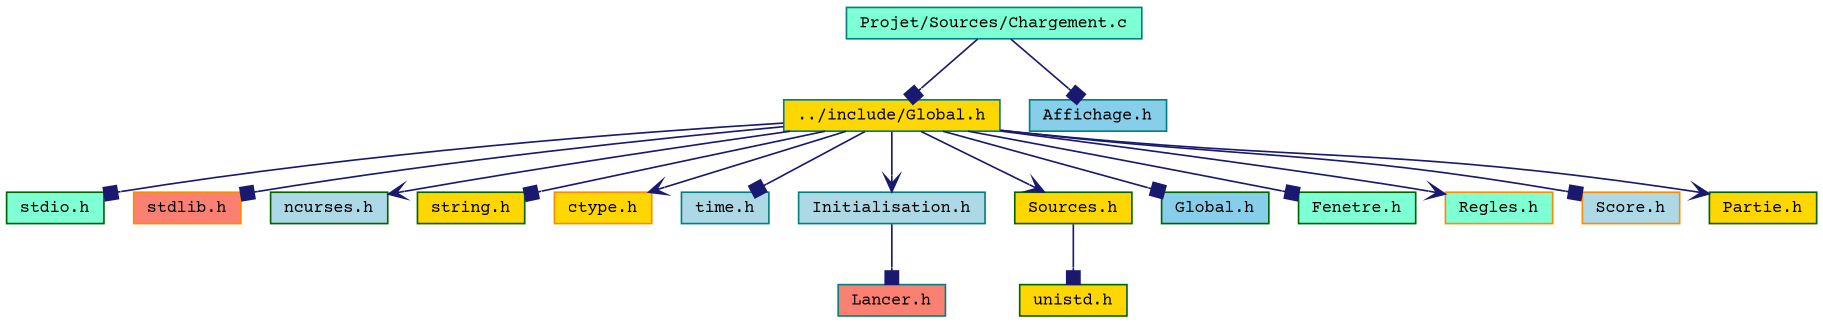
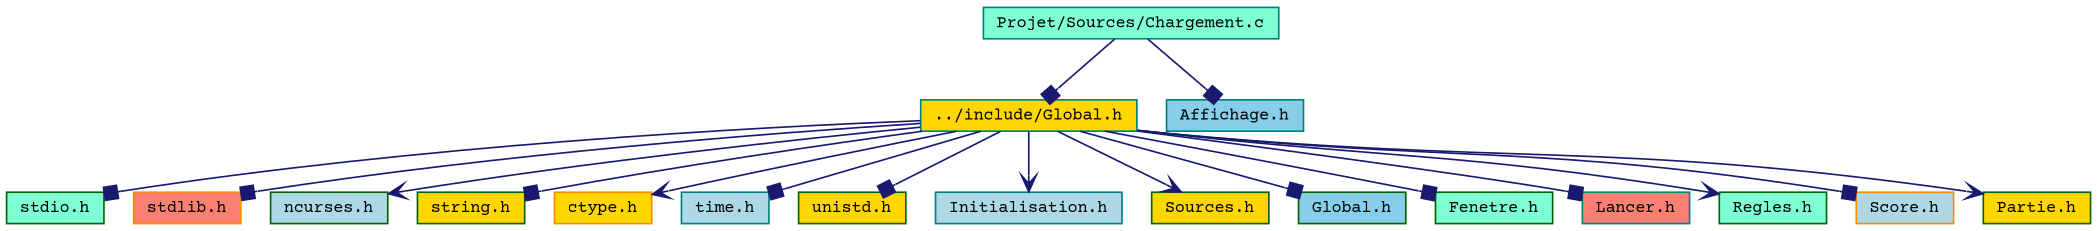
node "Regles.h": color darkorange -> darkgreen
edge "Initialisation.h" -> "Lancer.h": now "../include/Global.h" -> "Lancer.h"
edge "Sources.h" -> "unistd.h": now "../include/Global.h" -> "unistd.h"
